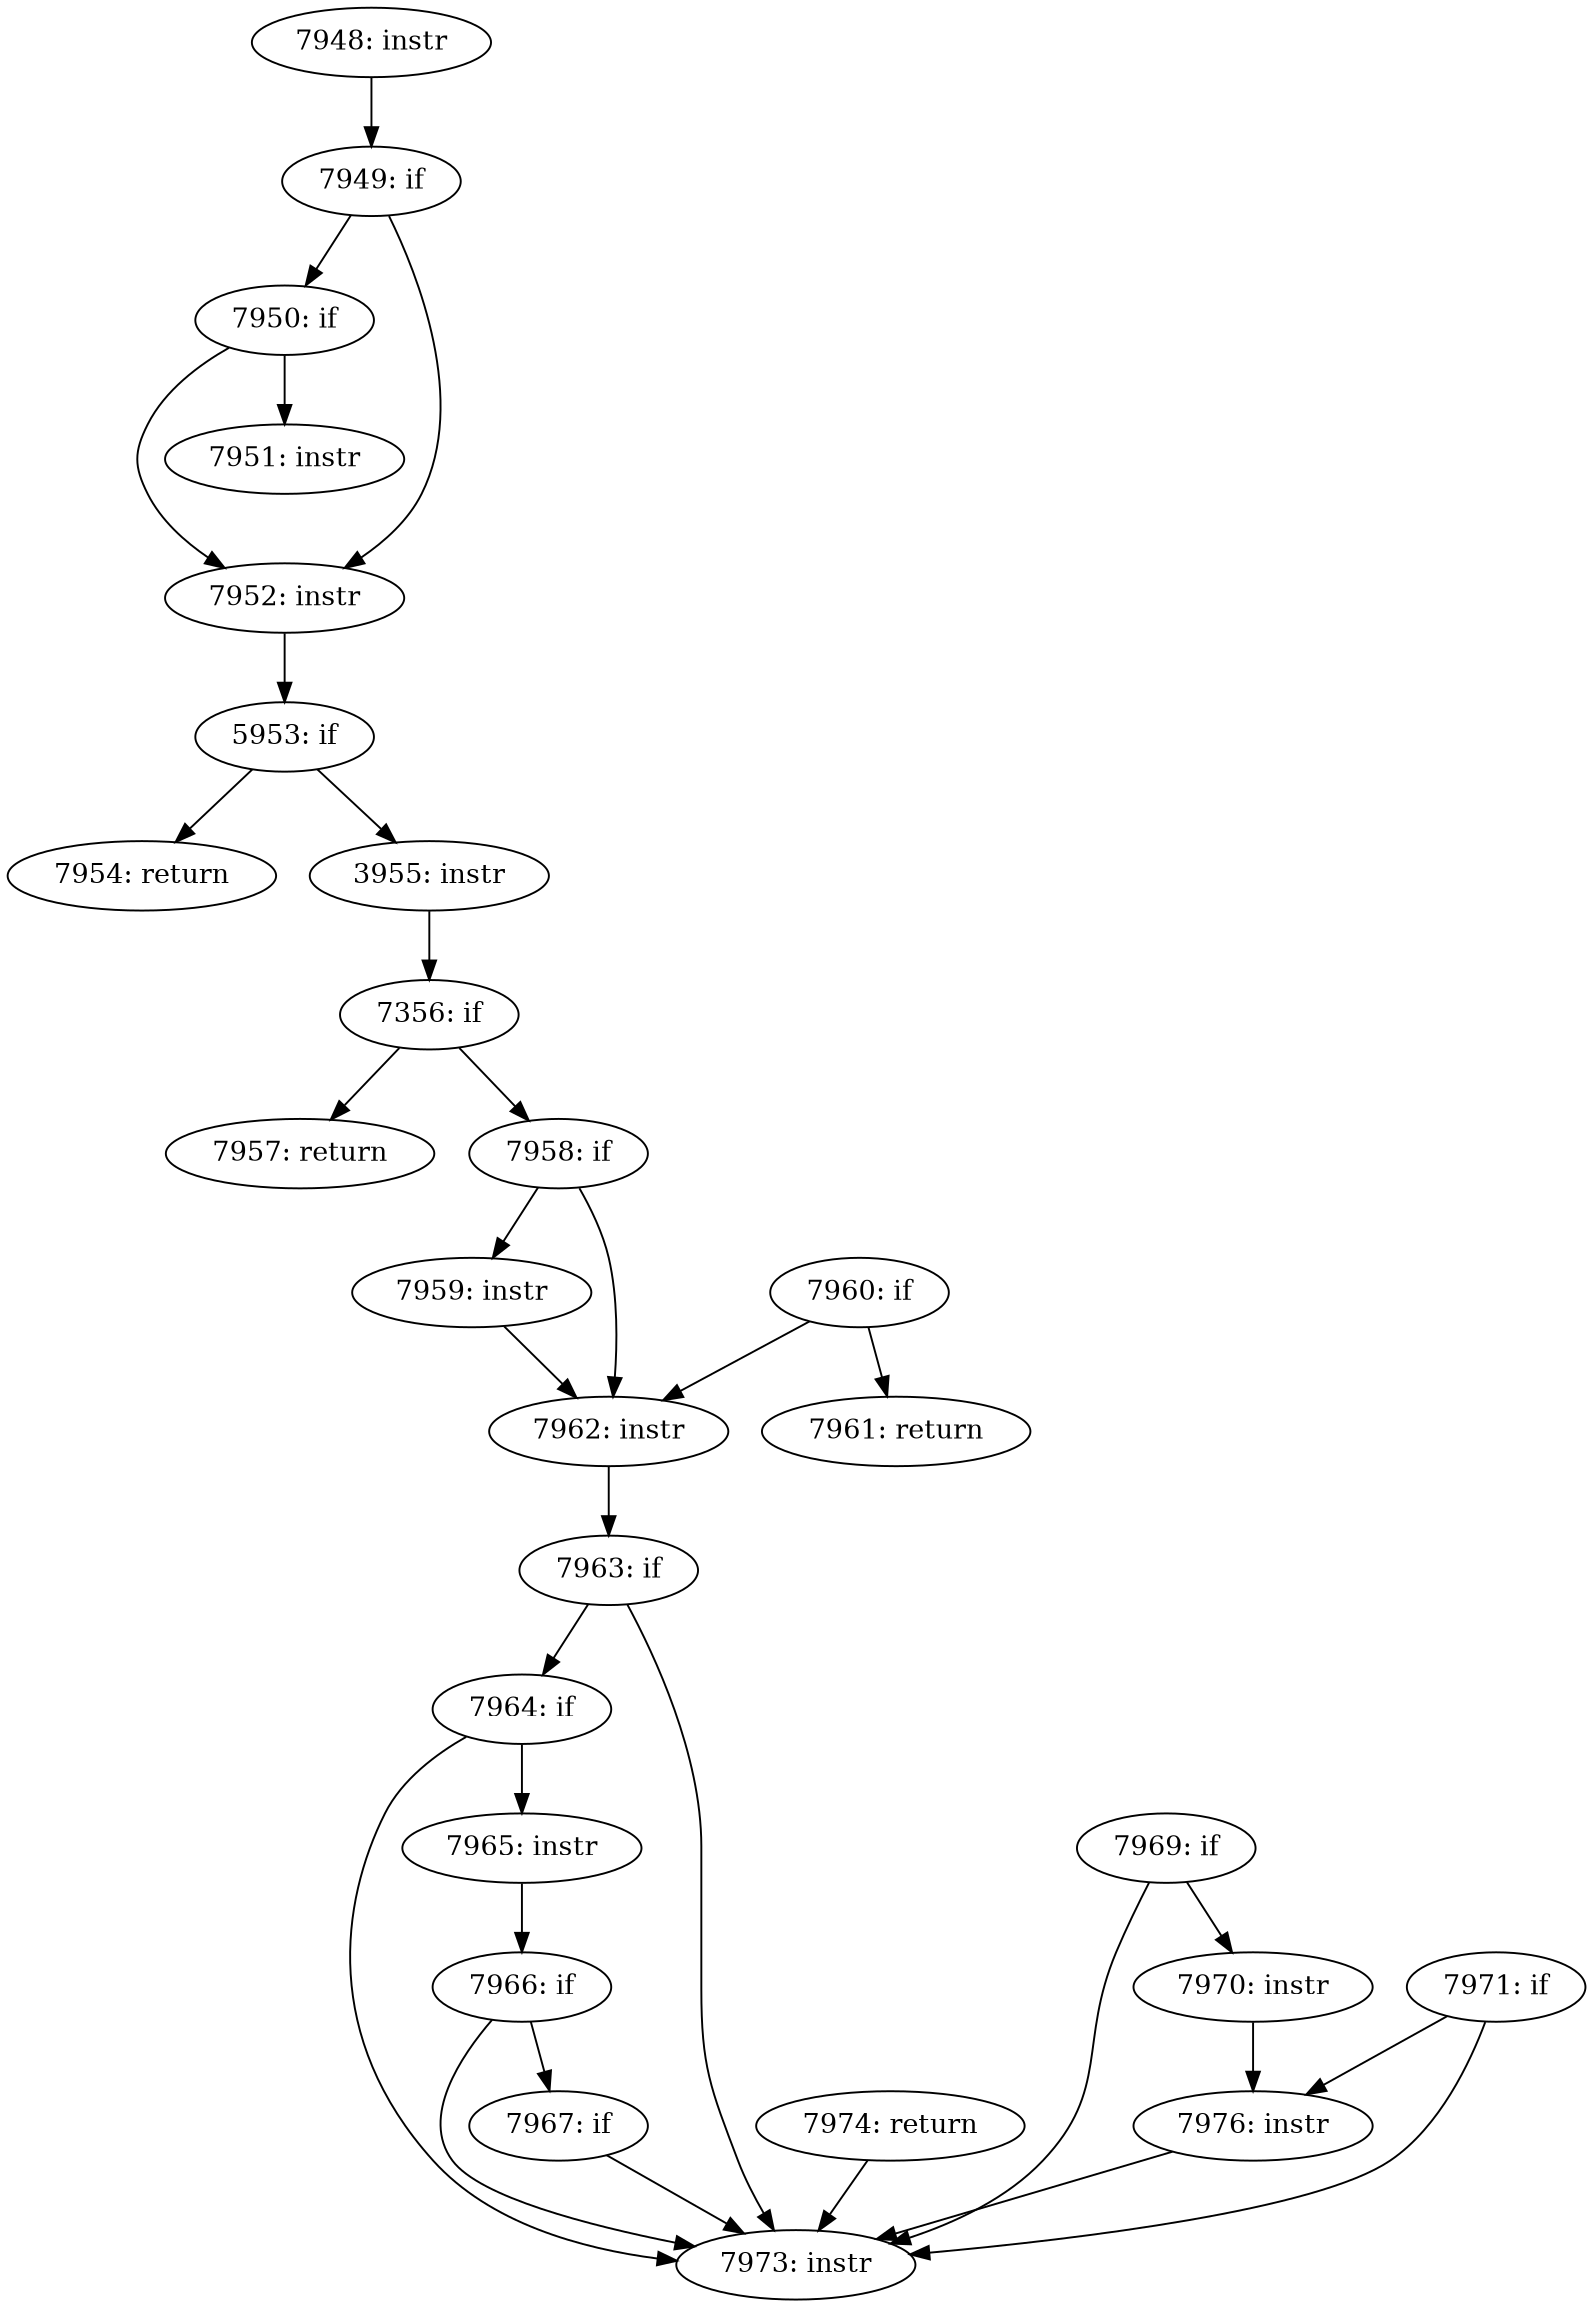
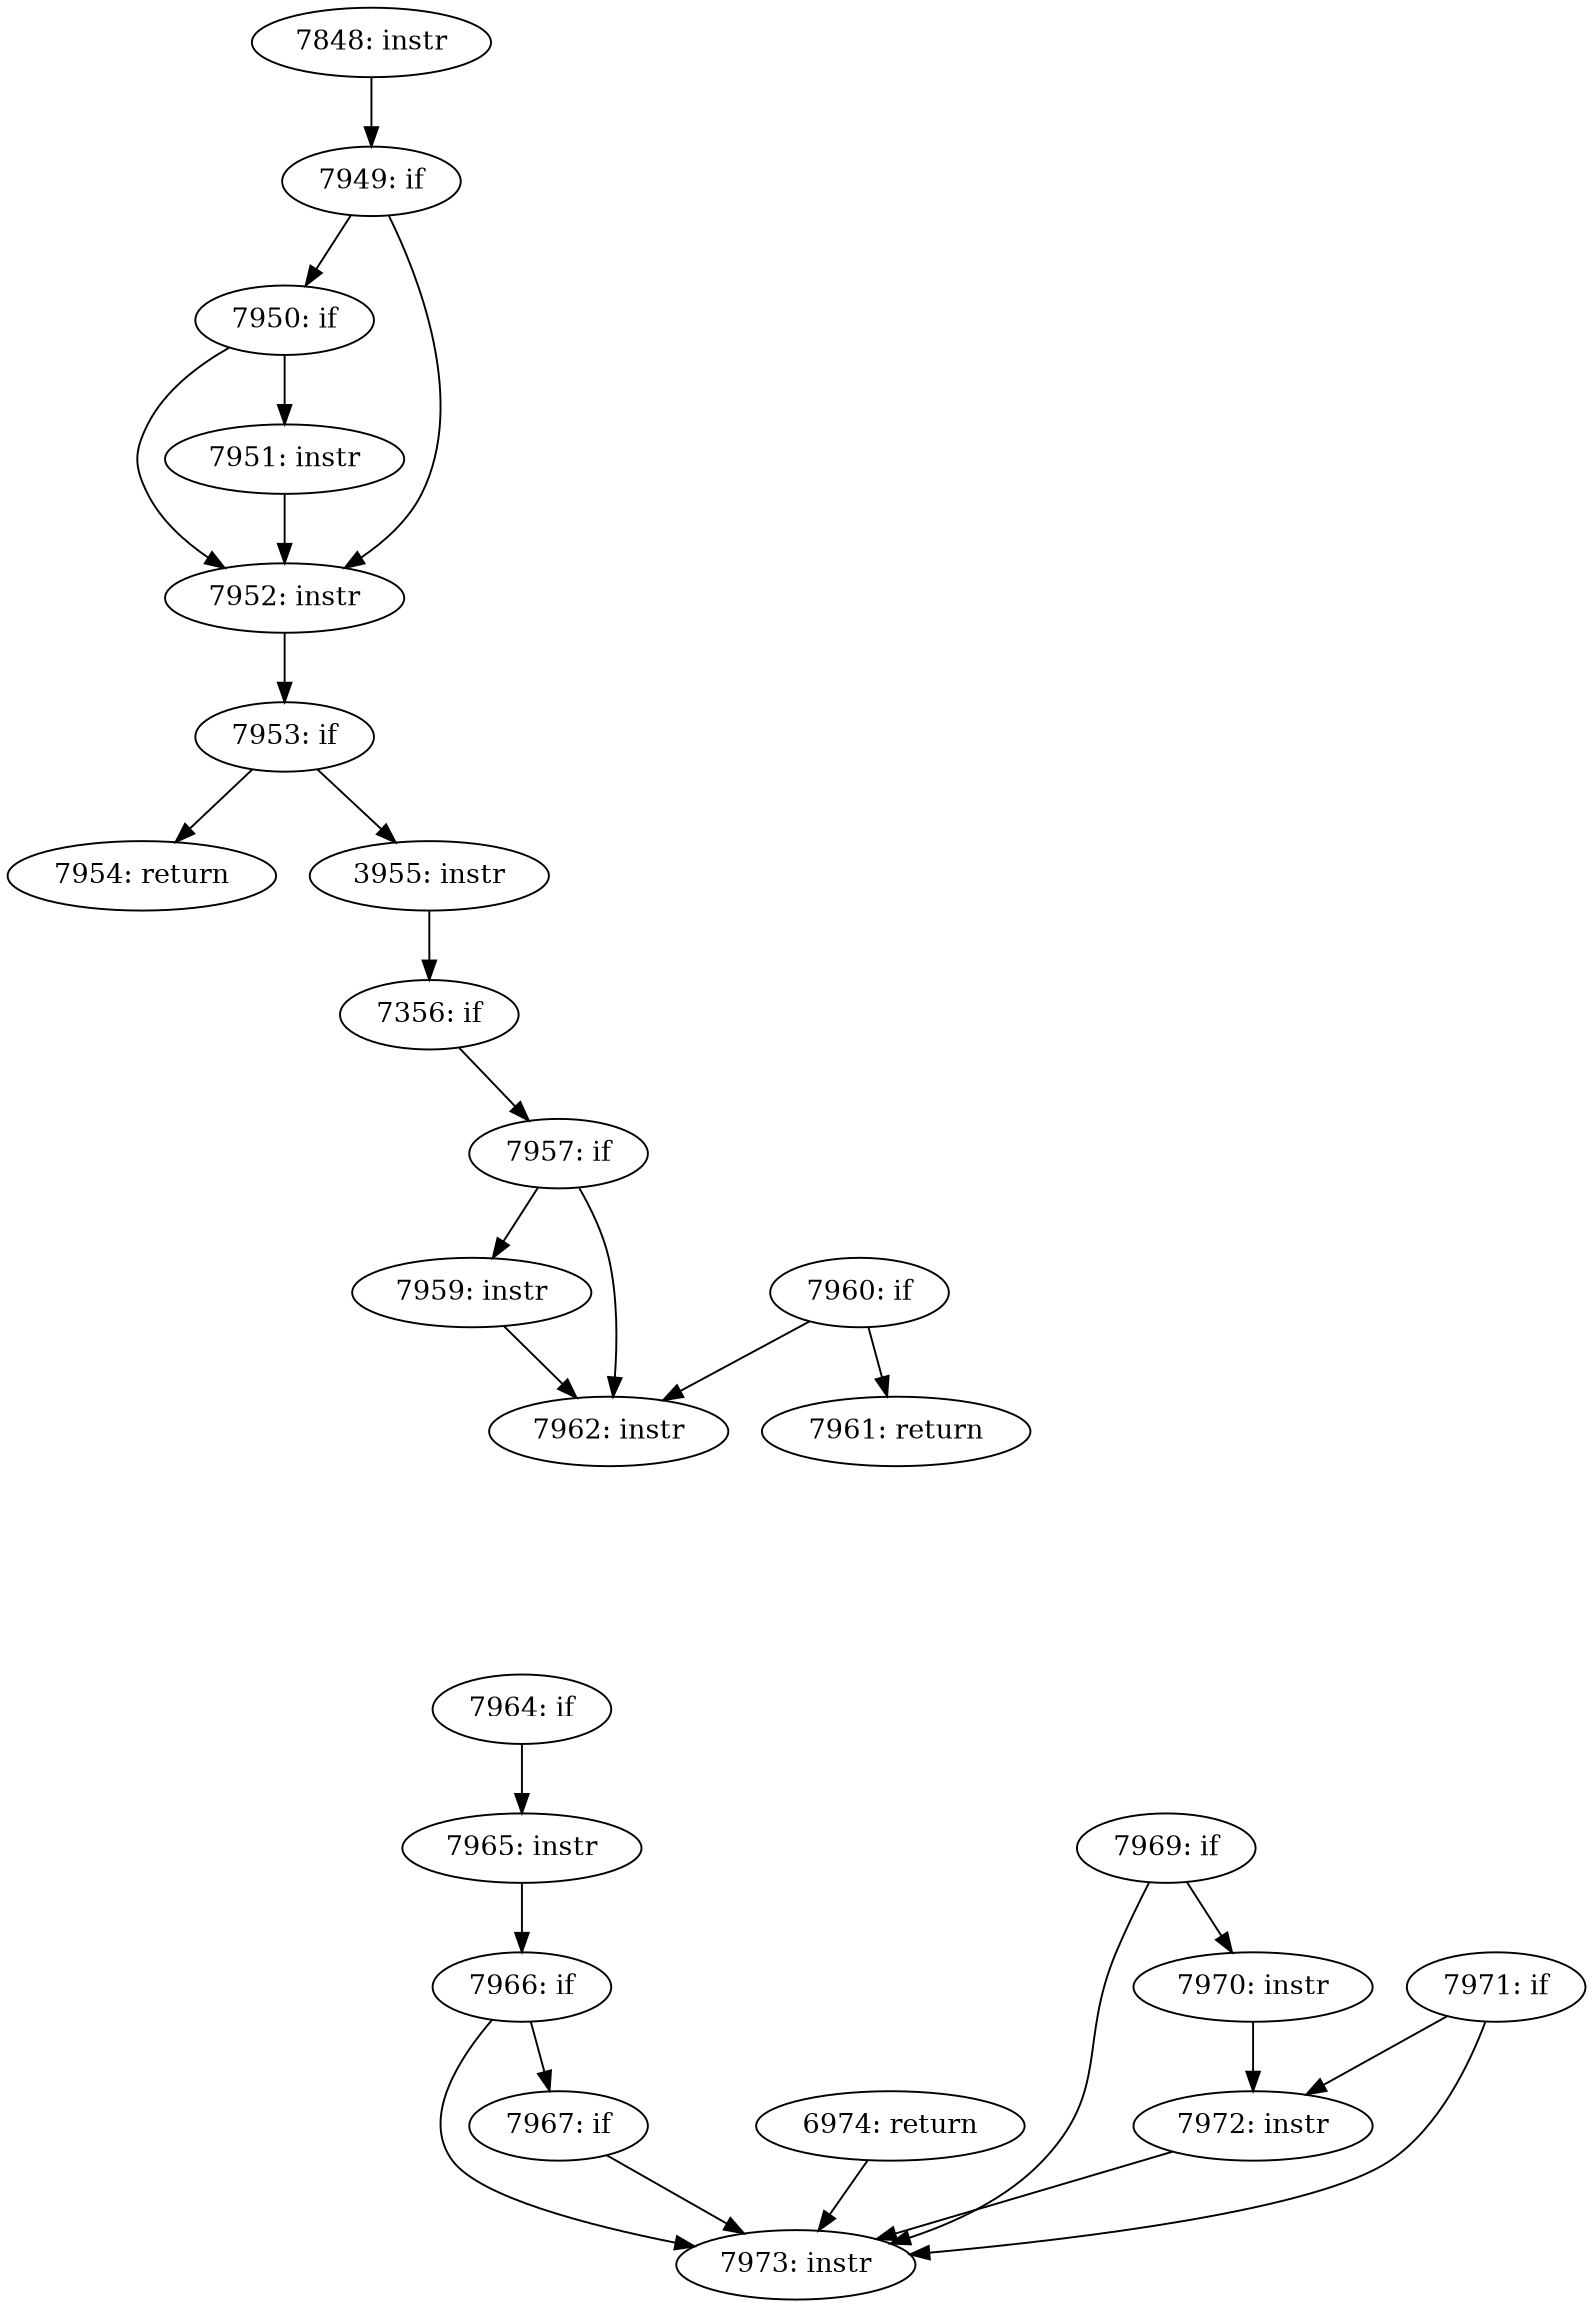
node "7948: instr": label "7948: instr" -> "7848: instr"
edge "7951: instr" -> "7952: instr": added
node "5953: if": label "5953: if" -> "7953: if"
node "7957: return": removed
node "7958: if": label "7958: if" -> "7957: if"
node "7963: if": removed
edge "7964: if" -> "7973: instr": removed
node "7974: return": label "7974: return" -> "6974: return"
node "7976: instr": label "7976: instr" -> "7972: instr"
